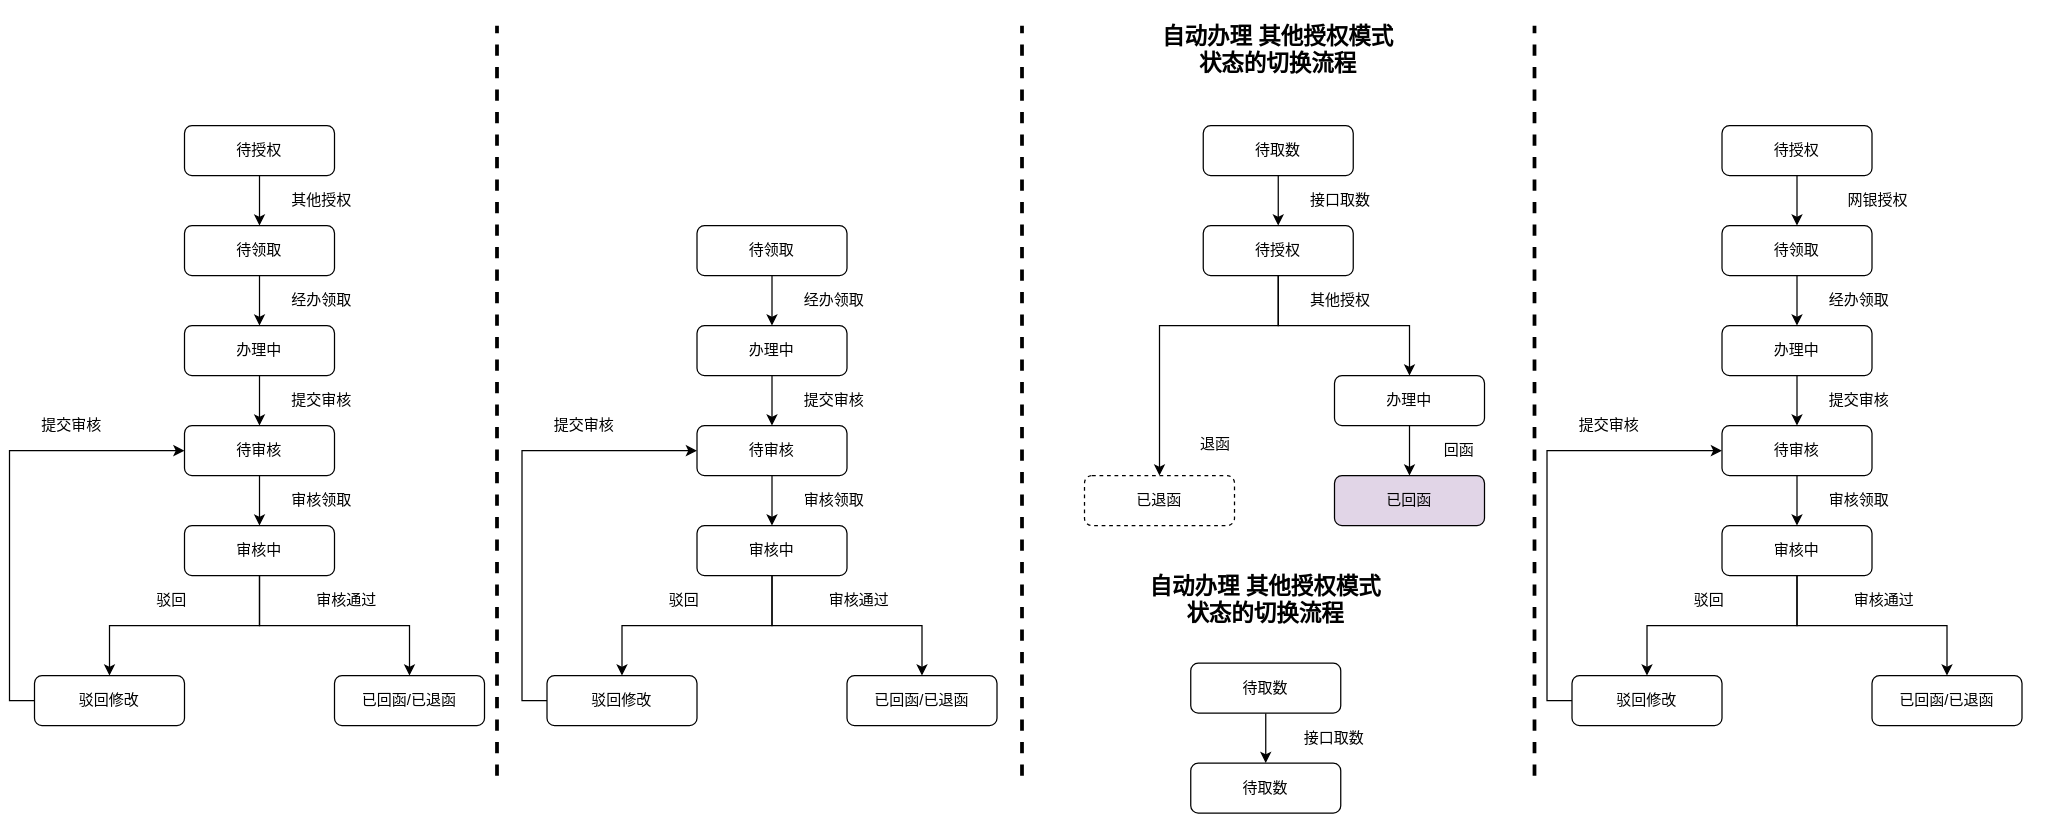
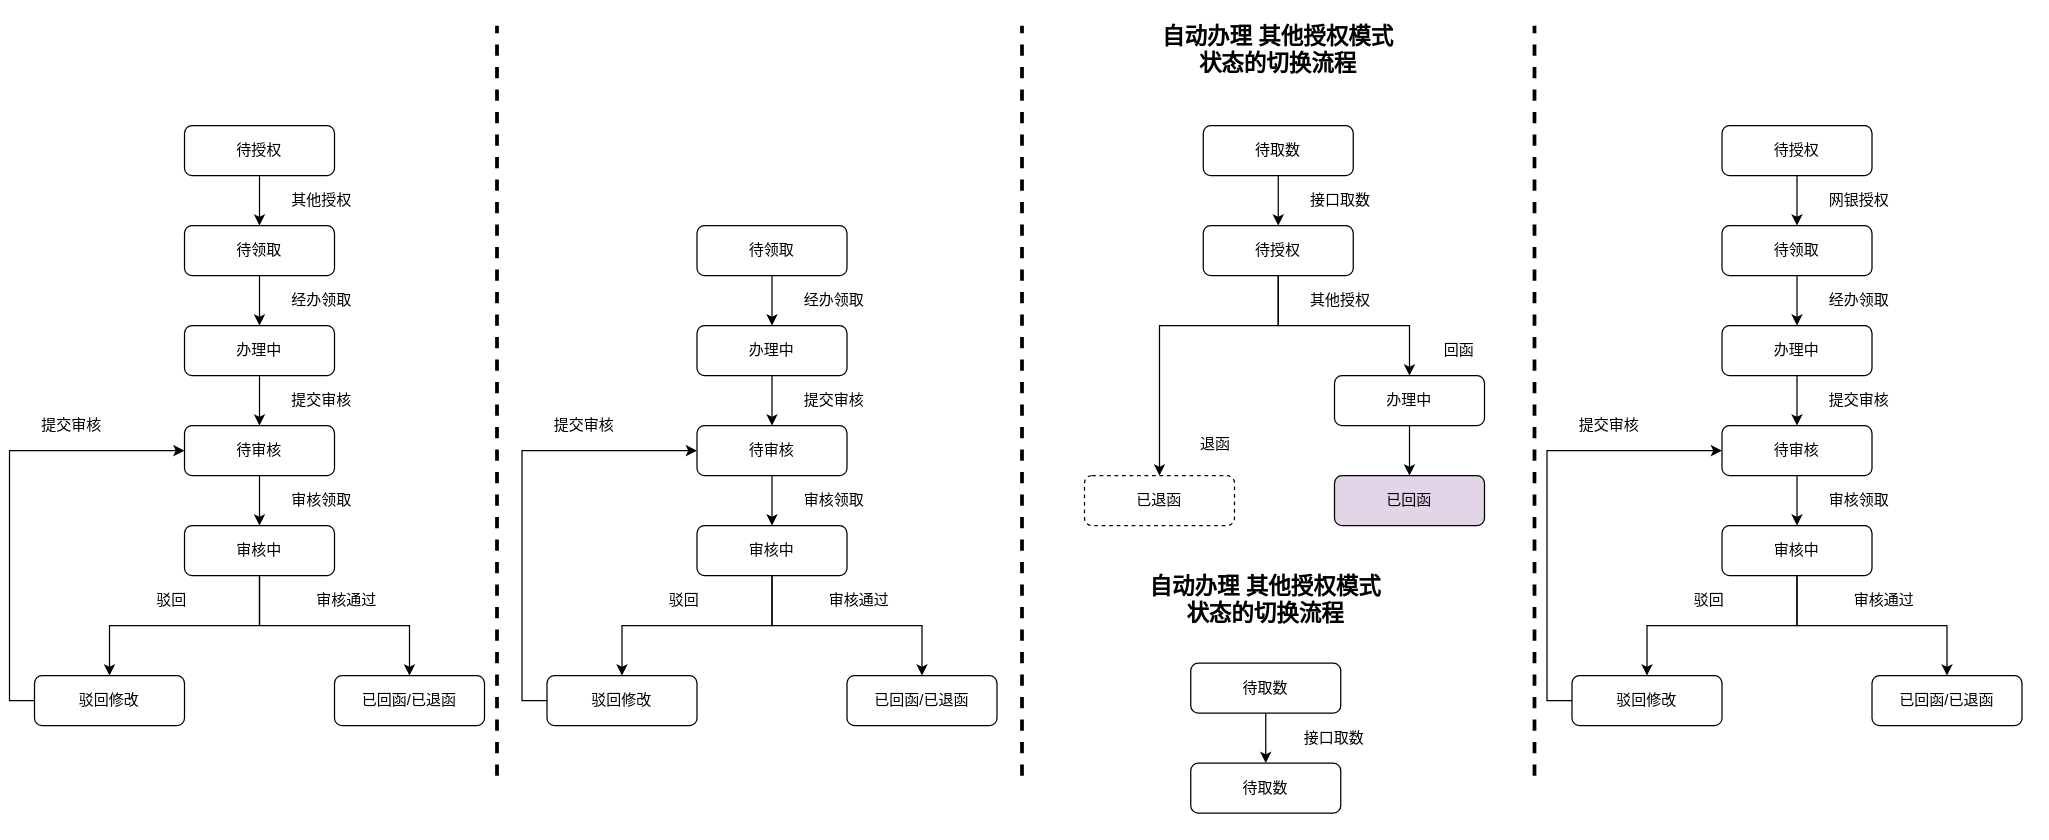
node "网银授权": moved (1878, 201) -> (1859, 201)
node "回函": moved (1459, 451) -> (1459, 351)
